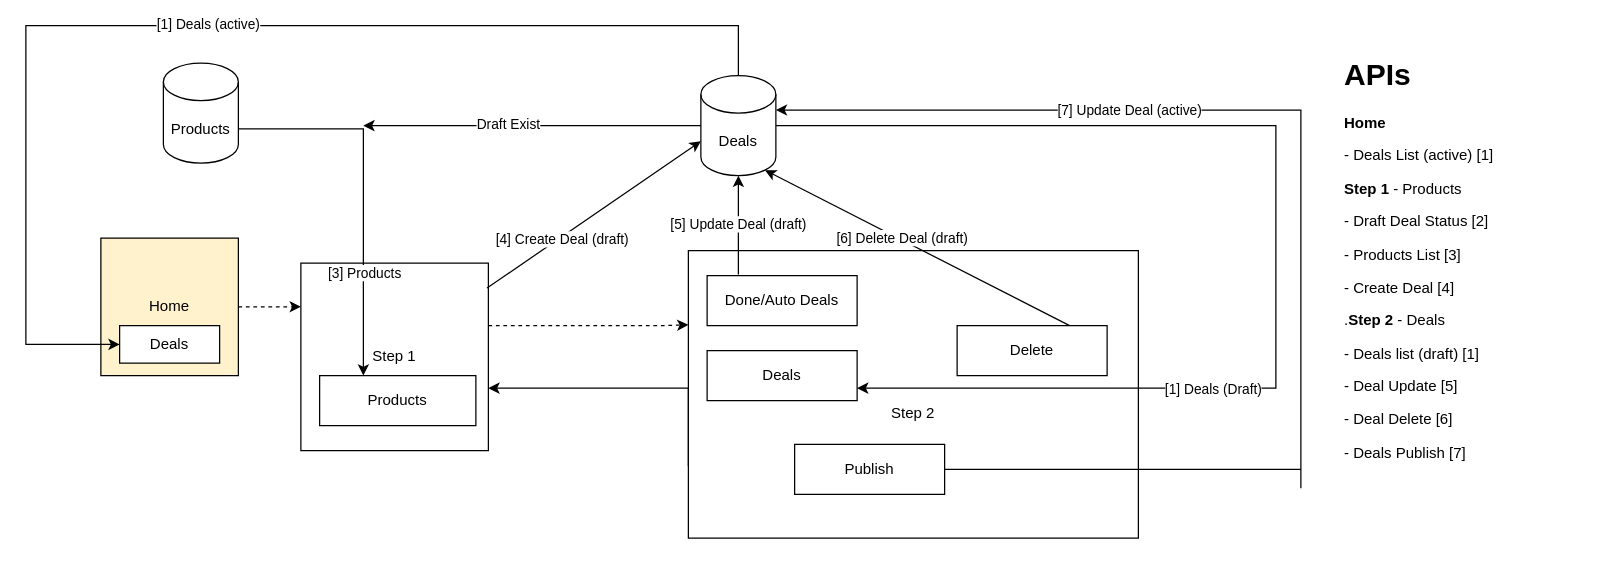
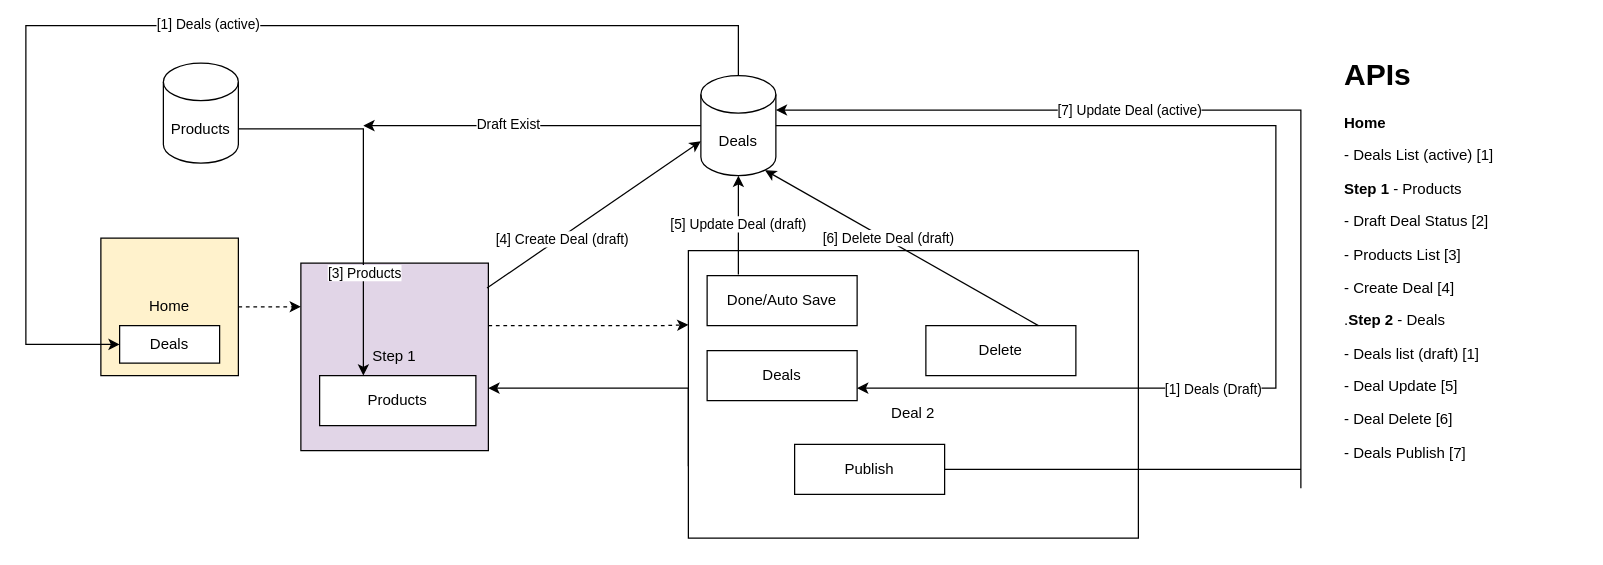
node "Done/Auto Deals": label "Done/Auto Deals" -> "Done/Auto Save"
node "Delete": moved (1032, 351) -> (1001, 351)
node "Step 1": fillcolor #ffffff -> #e1d5e7
node "Step 2": label "Step 2" -> "Deal 2"
